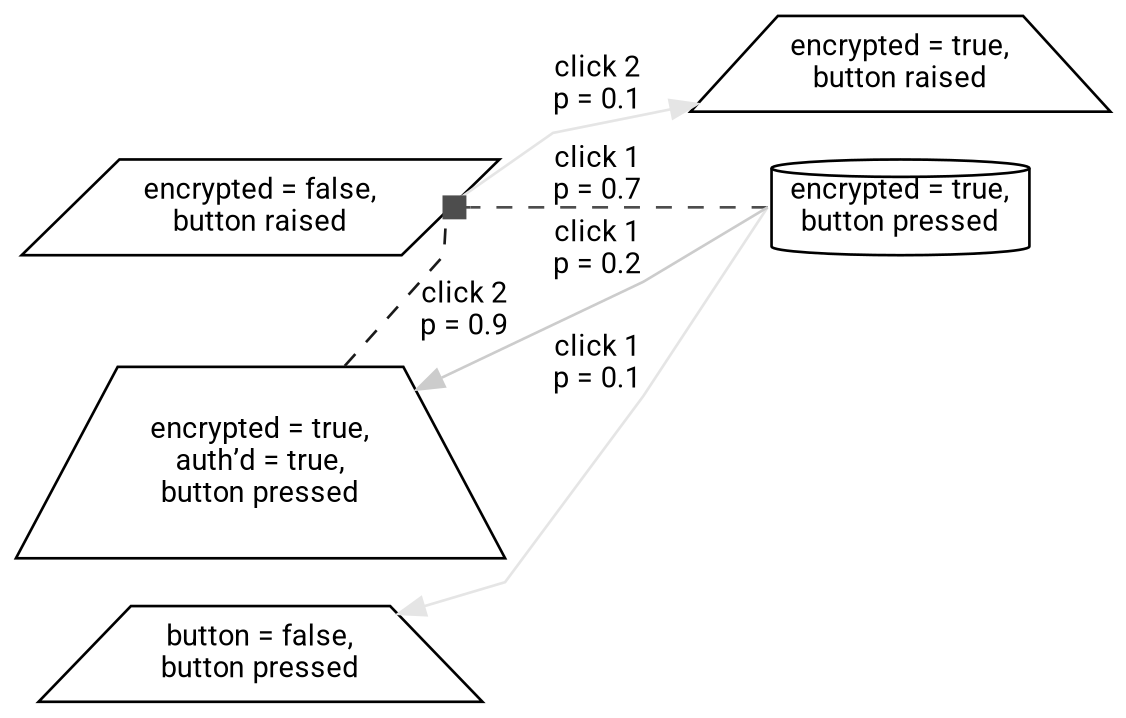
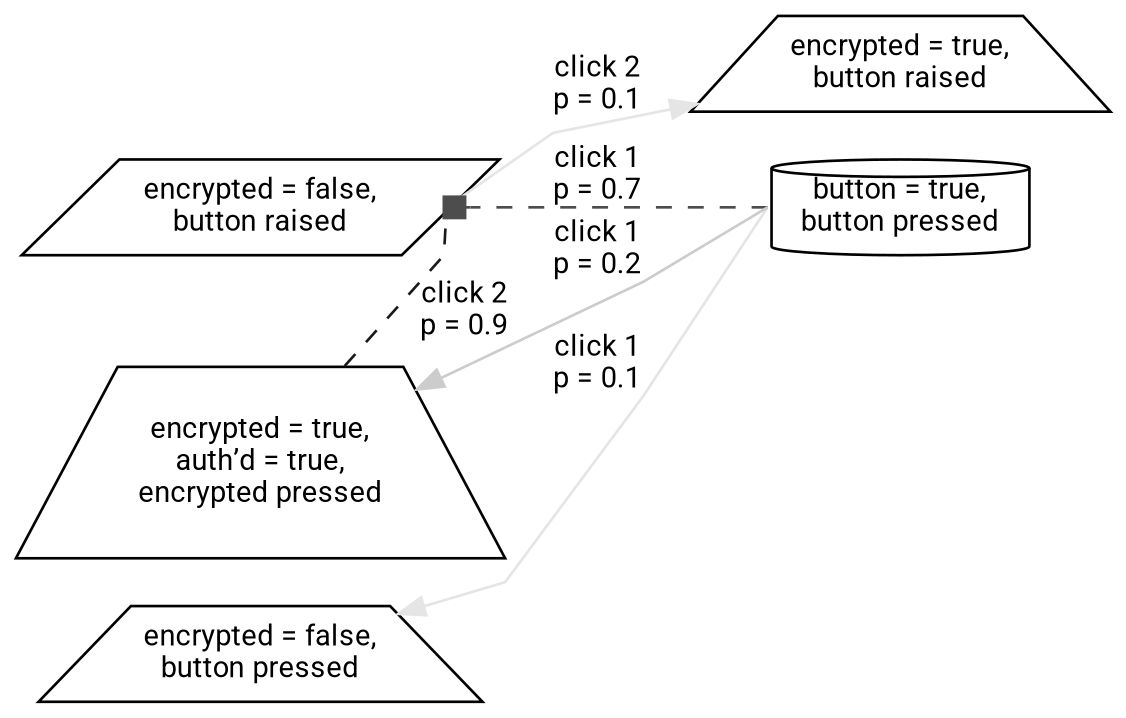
node "encrypted = true, button pressed": label "encrypted = true, button pressed" -> "button = true, button pressed"
node "encrypted = true, auth’d = true, button pressed": label "encrypted = true, auth’d = true, button pressed" -> "encrypted = true, auth’d = true, encrypted pressed"
node "button = false, button pressed": label "button = false, button pressed" -> "encrypted = false, button pressed"
